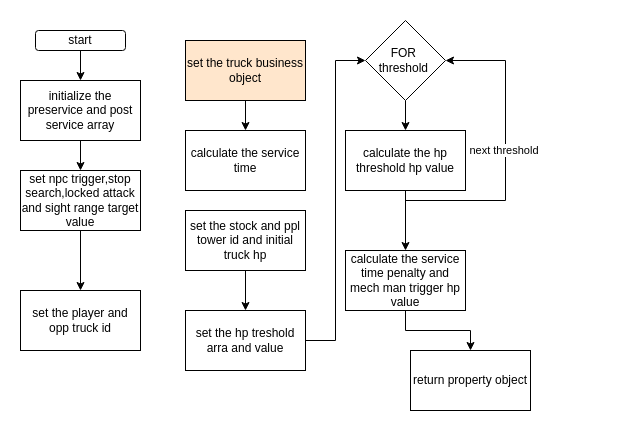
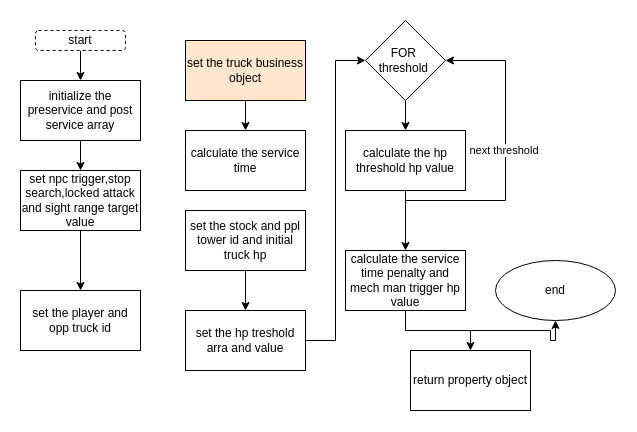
node "start": style solid -> dashed
node "end": added
edge "return property object" -> "end": added
